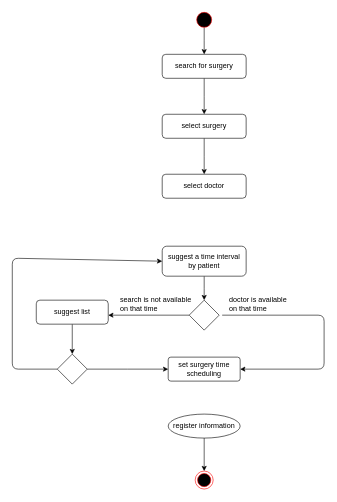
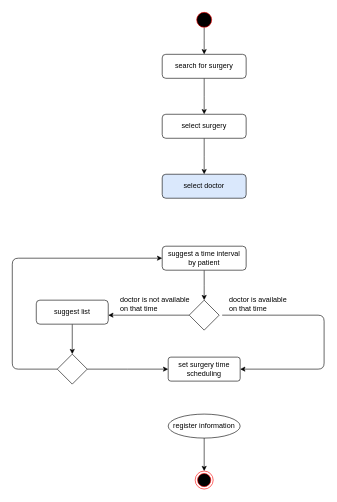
node "select doctor": fillcolor #ffffff -> #dae8fc
node "suggest a time interval by patient": size 84x30 -> 84x24
node "search is not available on that time": label "search is not available on that time" -> "doctor is not available on that time"
